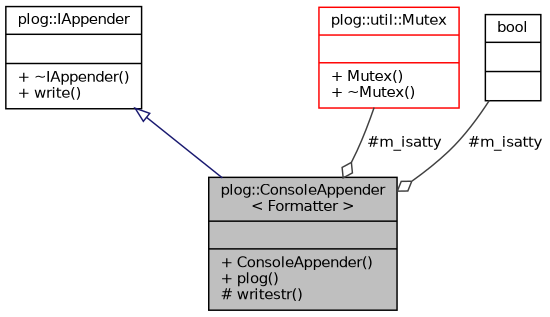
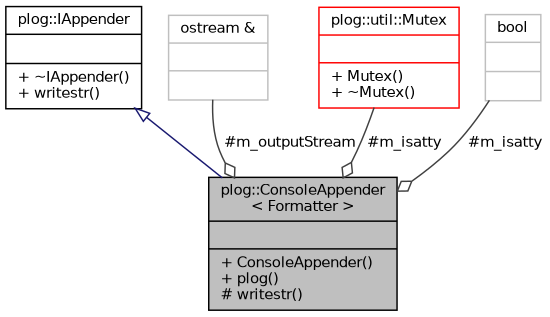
node "ostream &": added
node "bool": color black -> grey75
node "plog::IAppender": text "+ write()" -> "+ writestr()"
